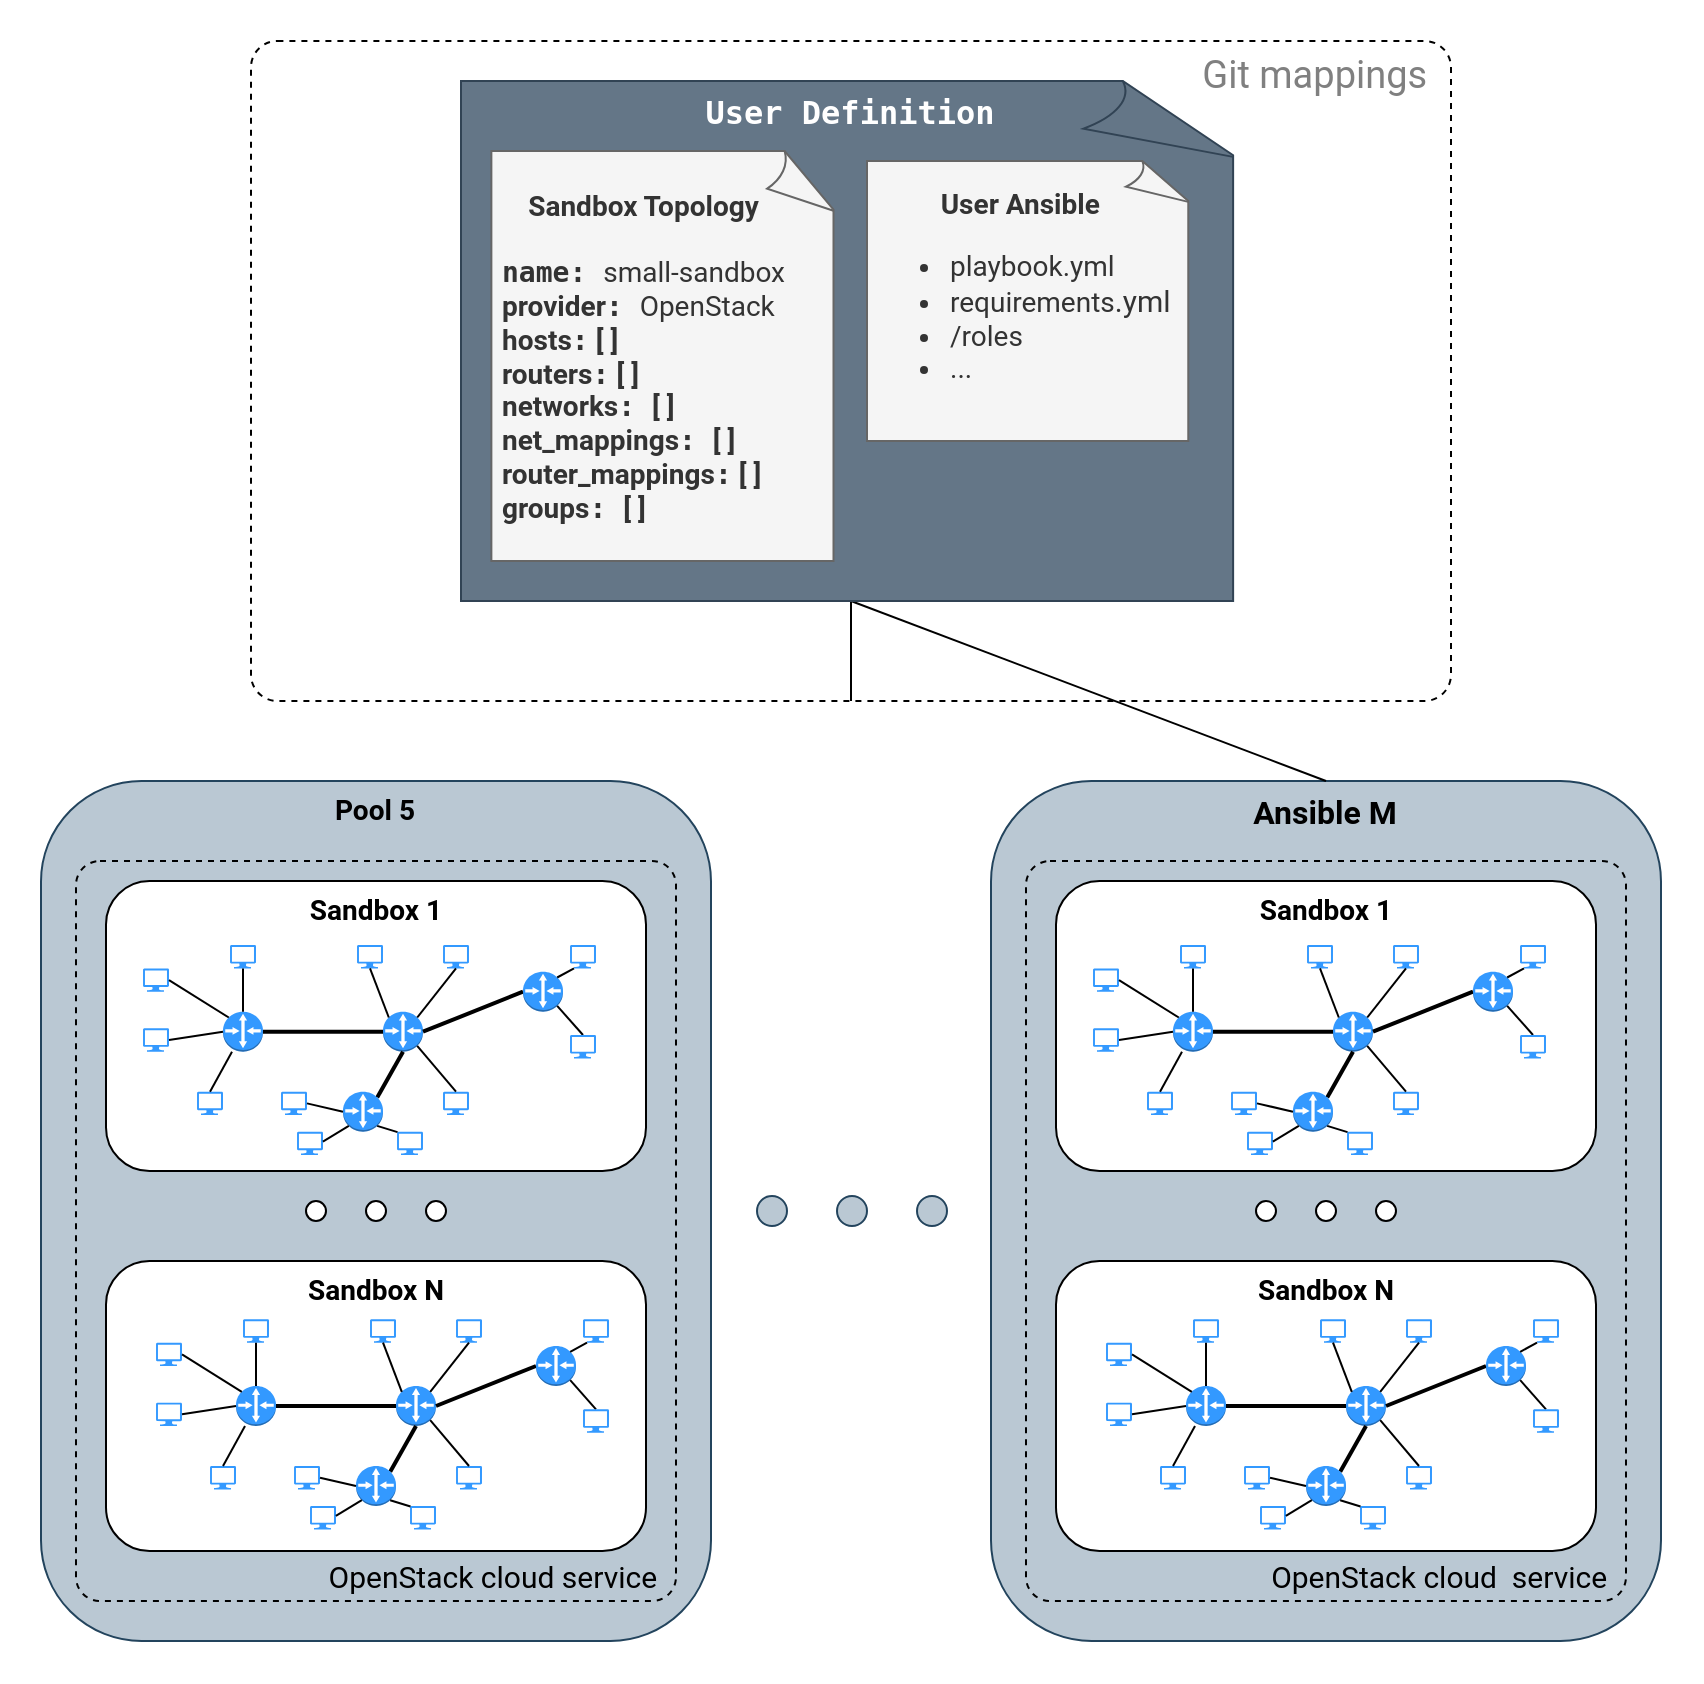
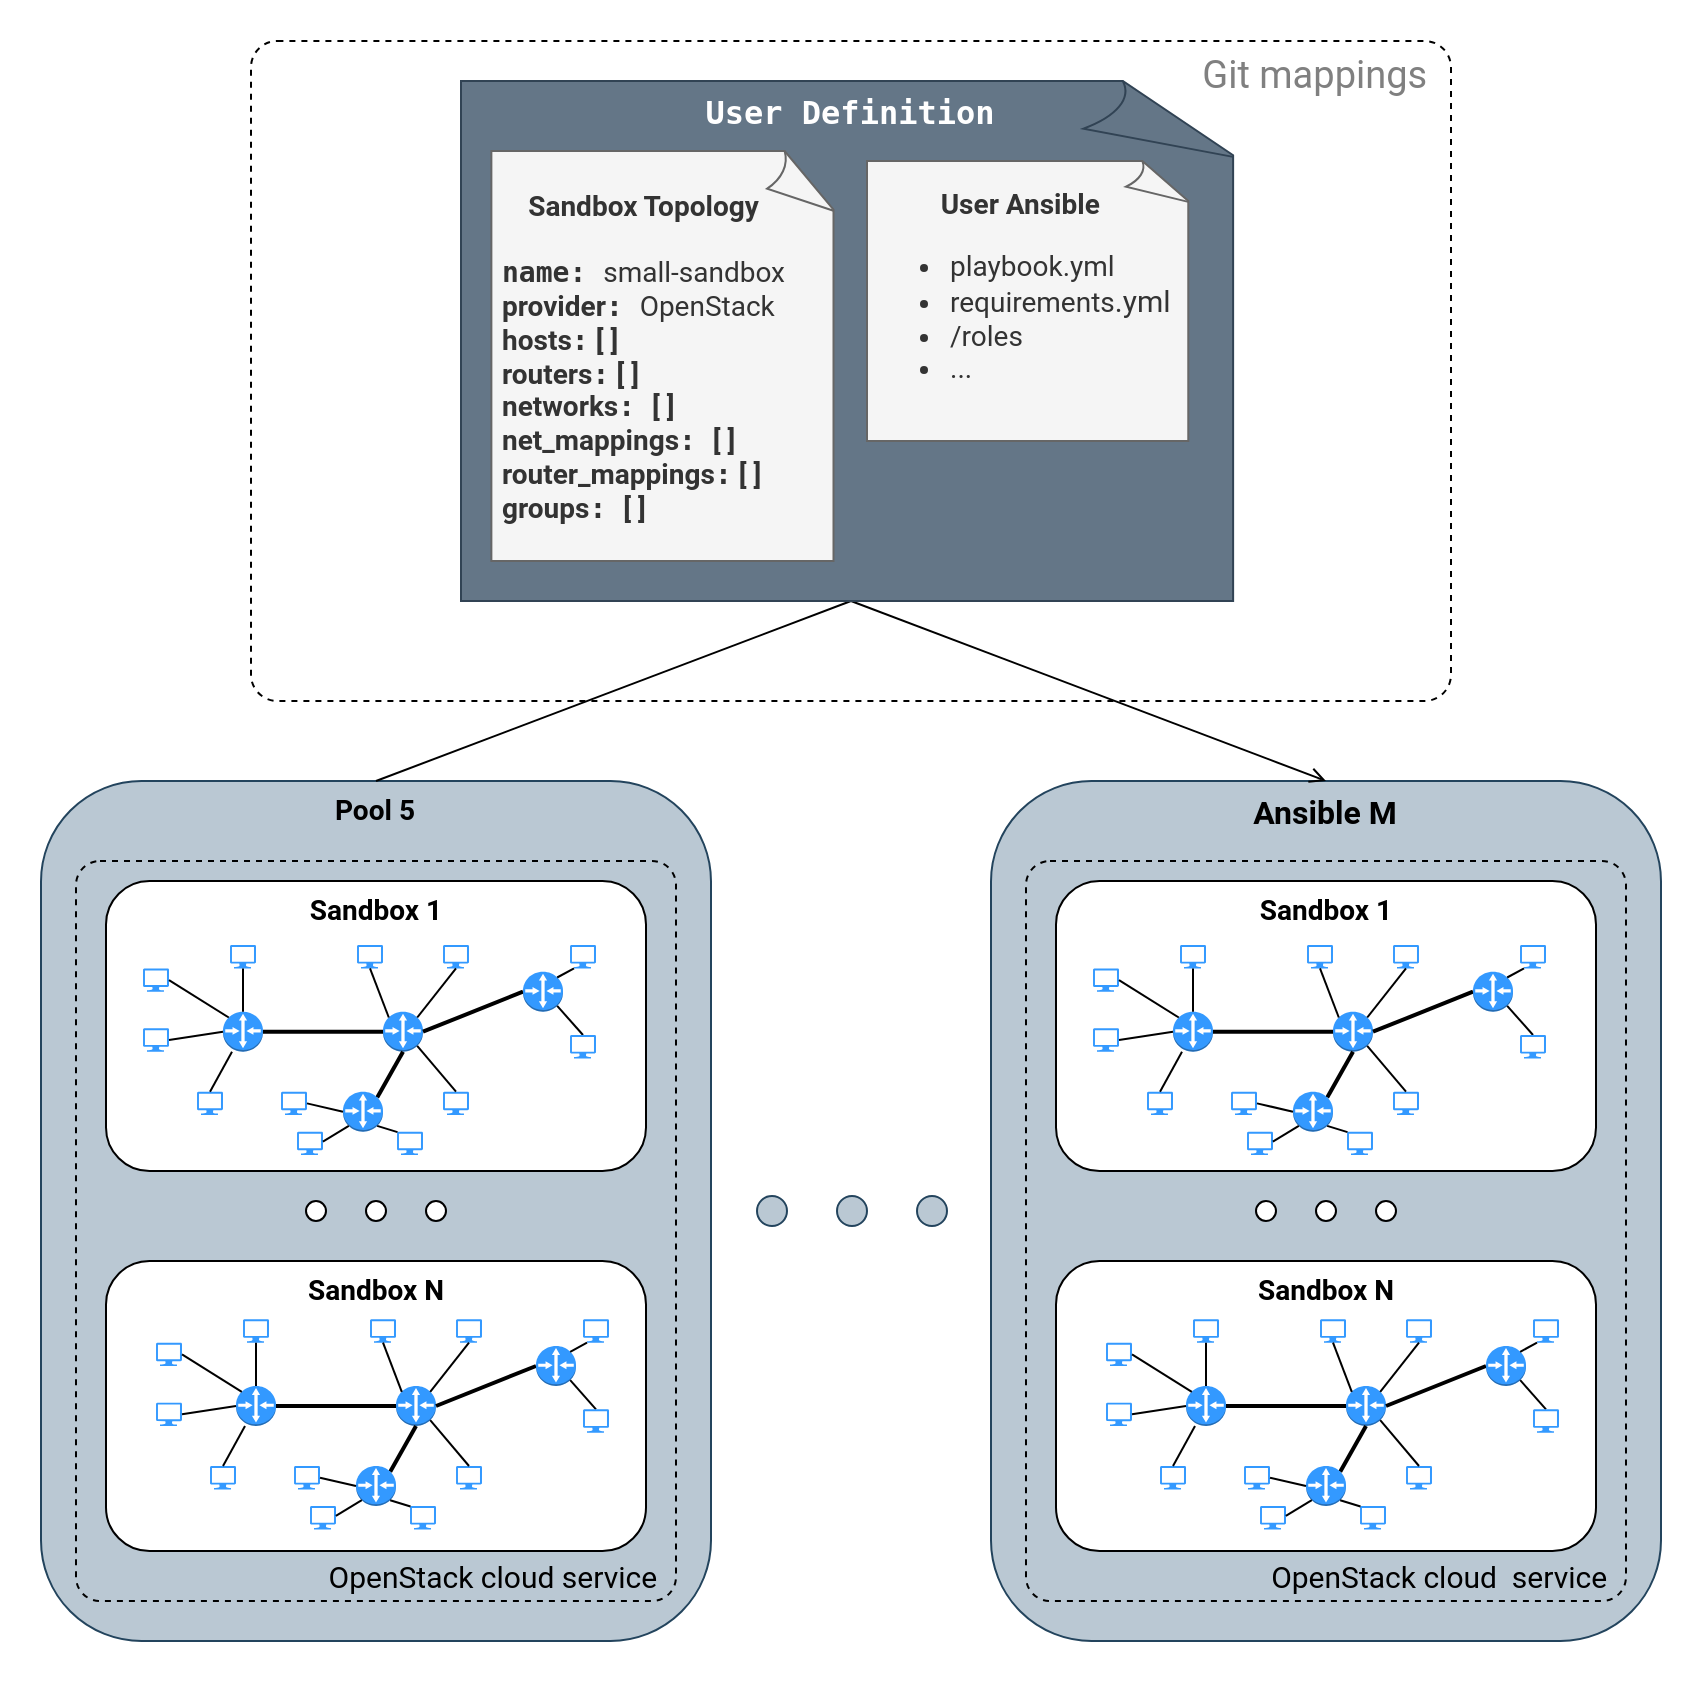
edge "User Definition" -- "Git mappings": now "User Definition" -- "Pool 5"
edge "User Definition" -- "Ansible M": arrowhead none -> open
